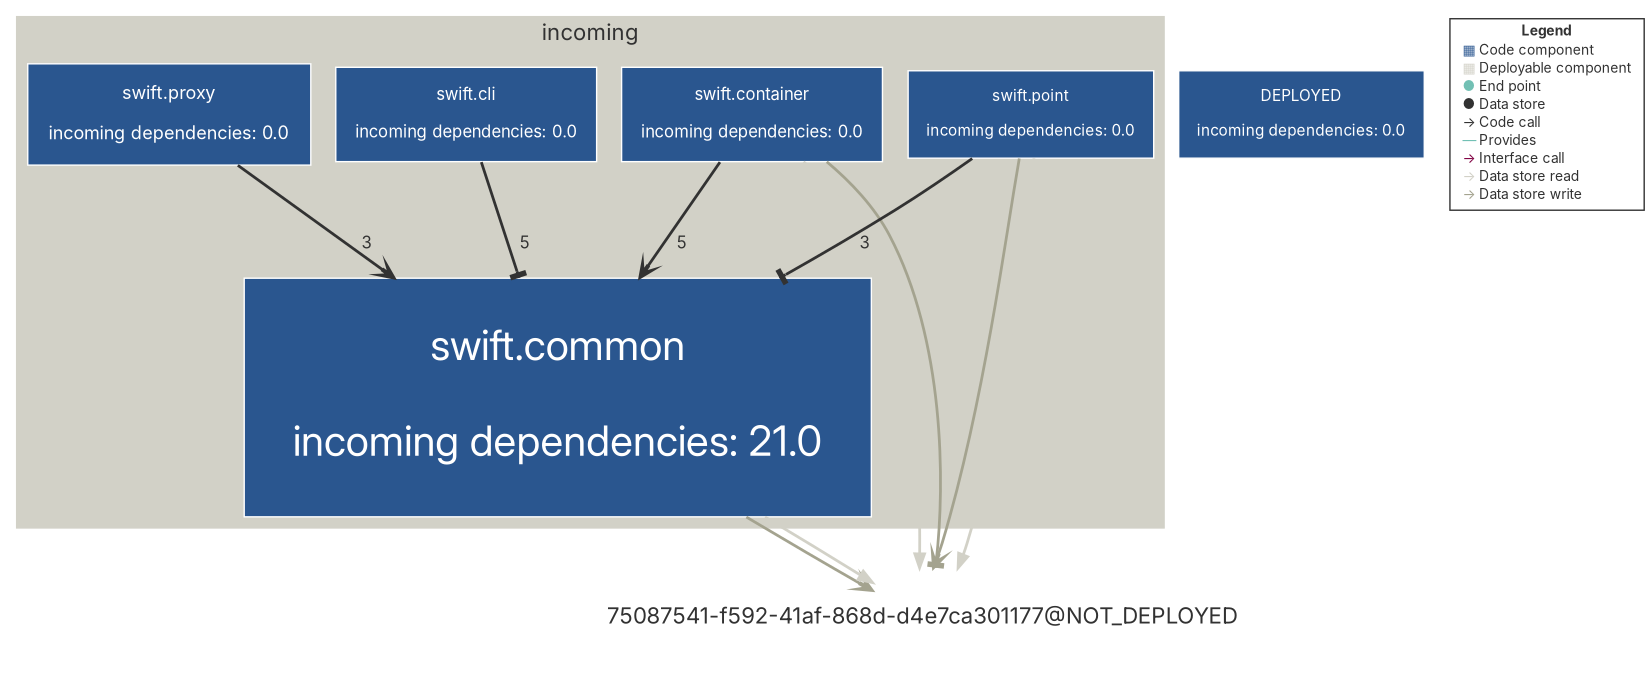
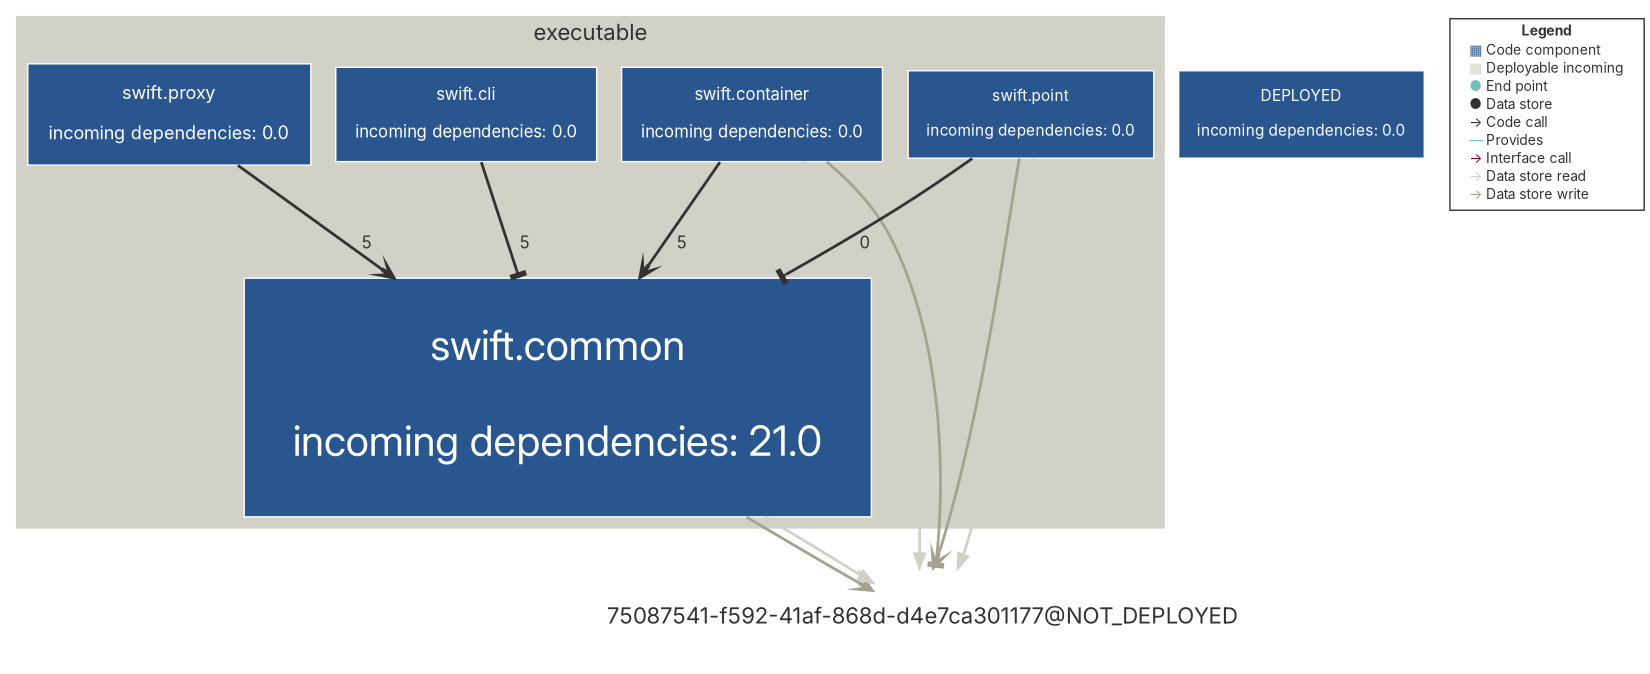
cluster "incoming": label "incoming" -> "executable"
node "Legend": text "Deployable component" -> "Deployable incoming"
edge "swift.proxy incoming dependencies: 0.0" -> "swift.common incoming dependencies: 21.0": label "  3" -> "  5"
edge "swift.point incoming dependencies: 0.0" -> "swift.common incoming dependencies: 21.0": label "  3" -> "  0"
